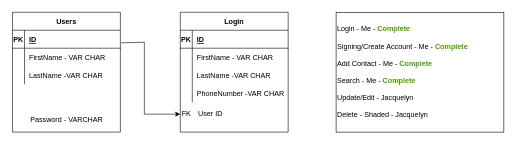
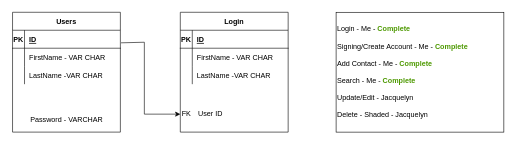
node "PhoneNumber -VAR CHAR": removed
